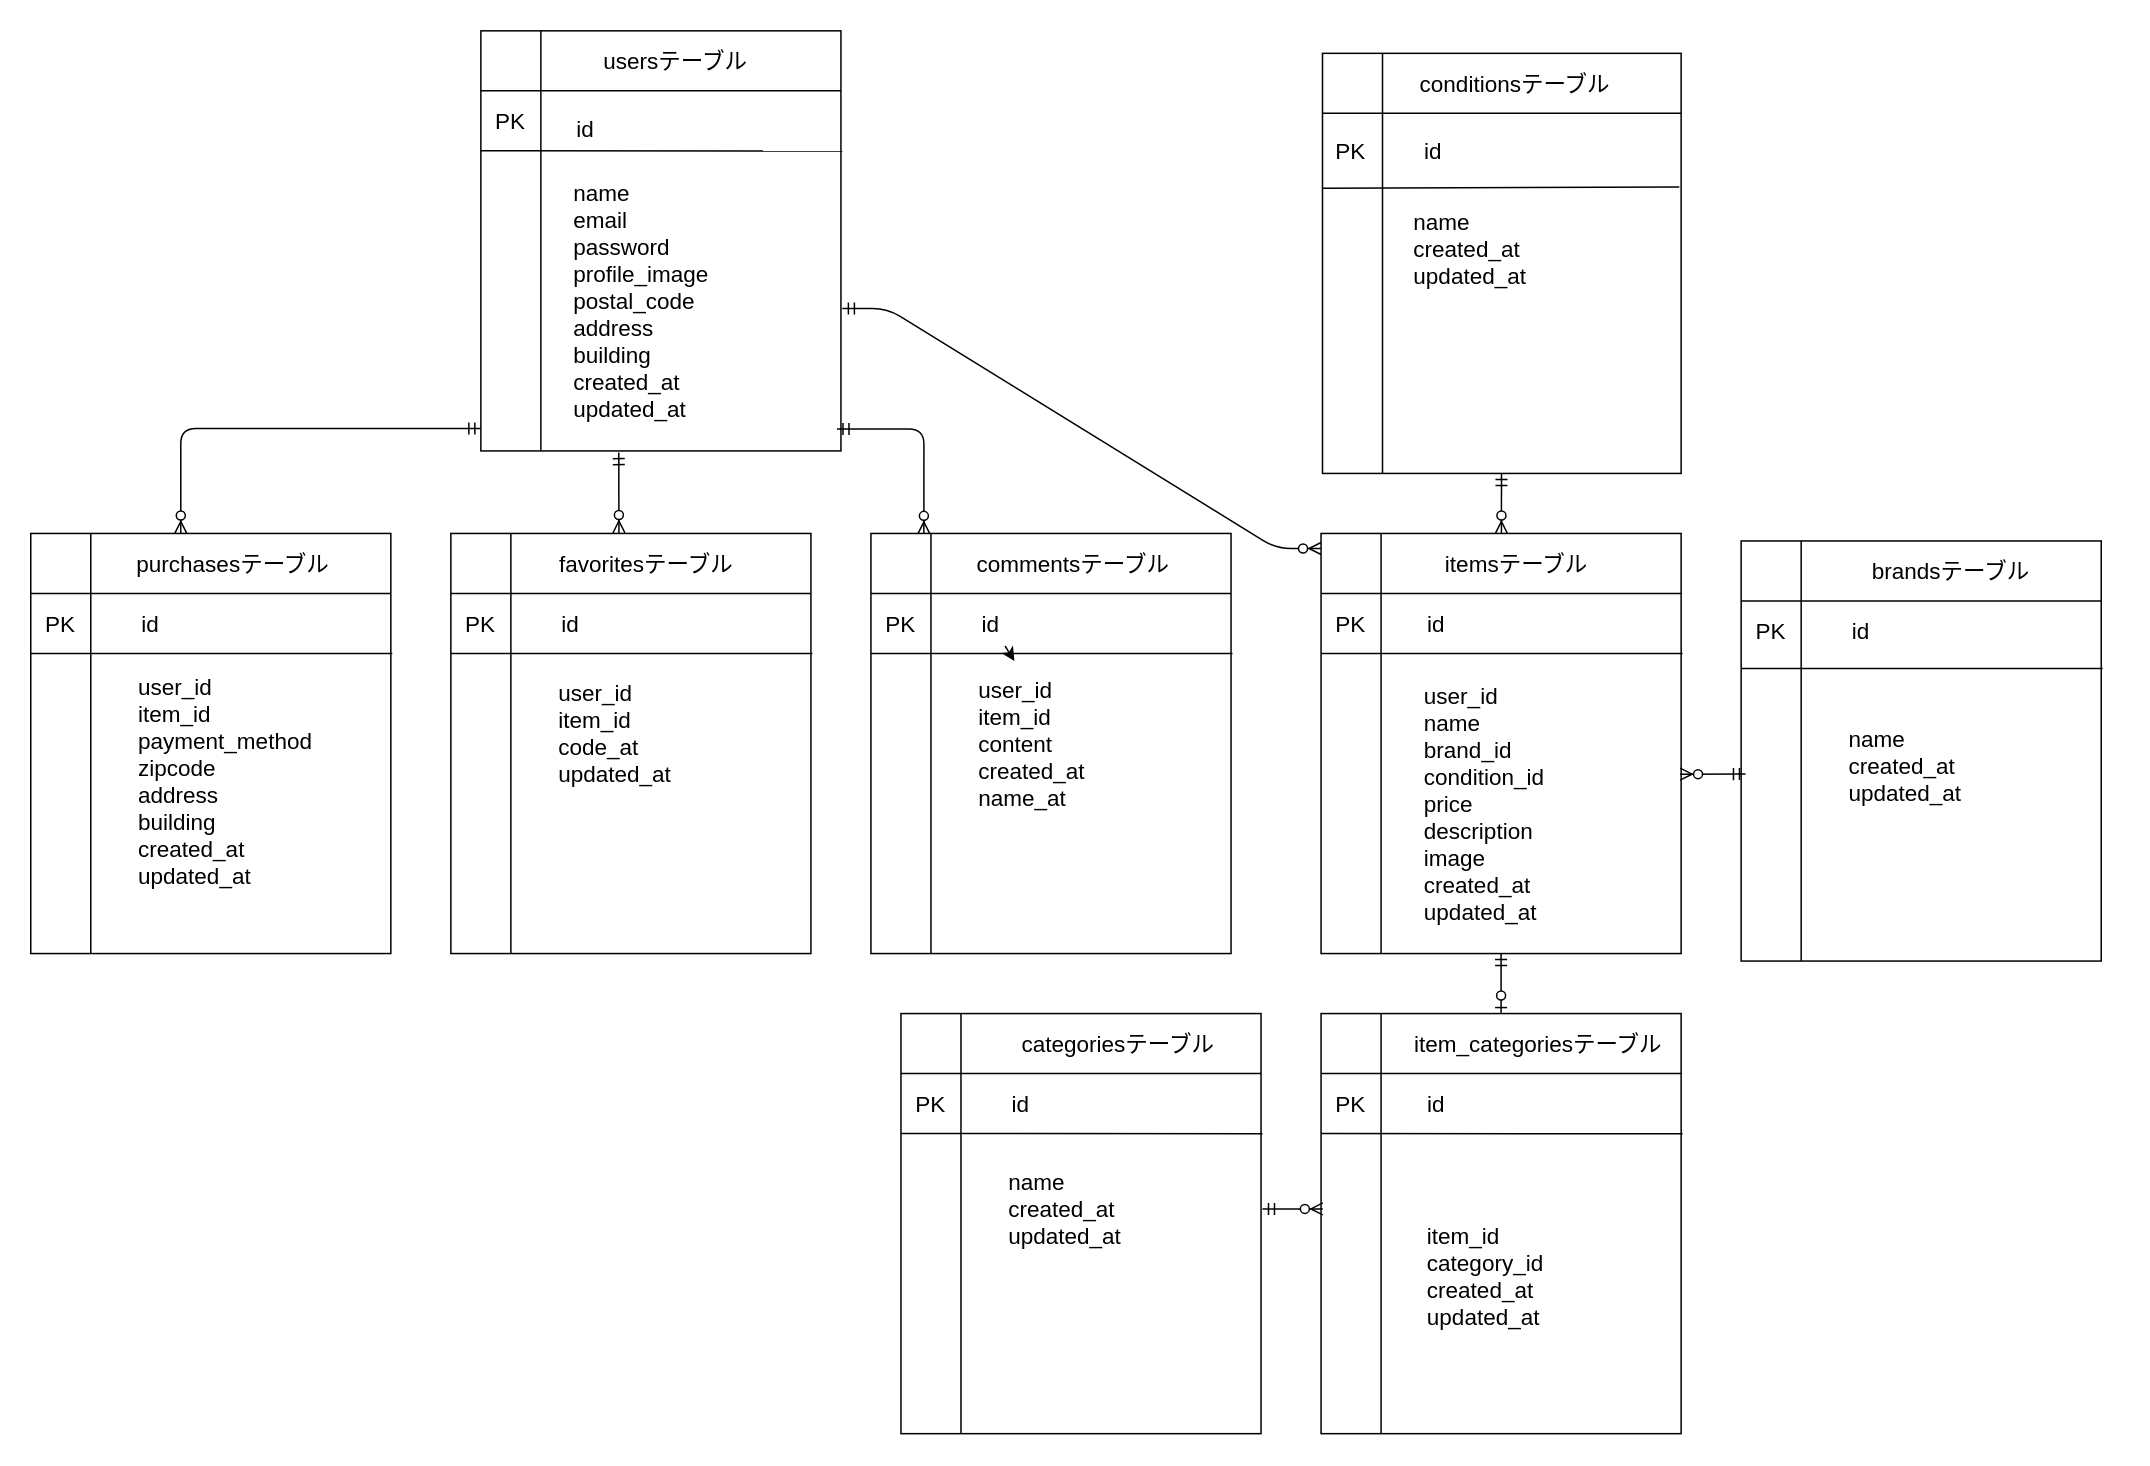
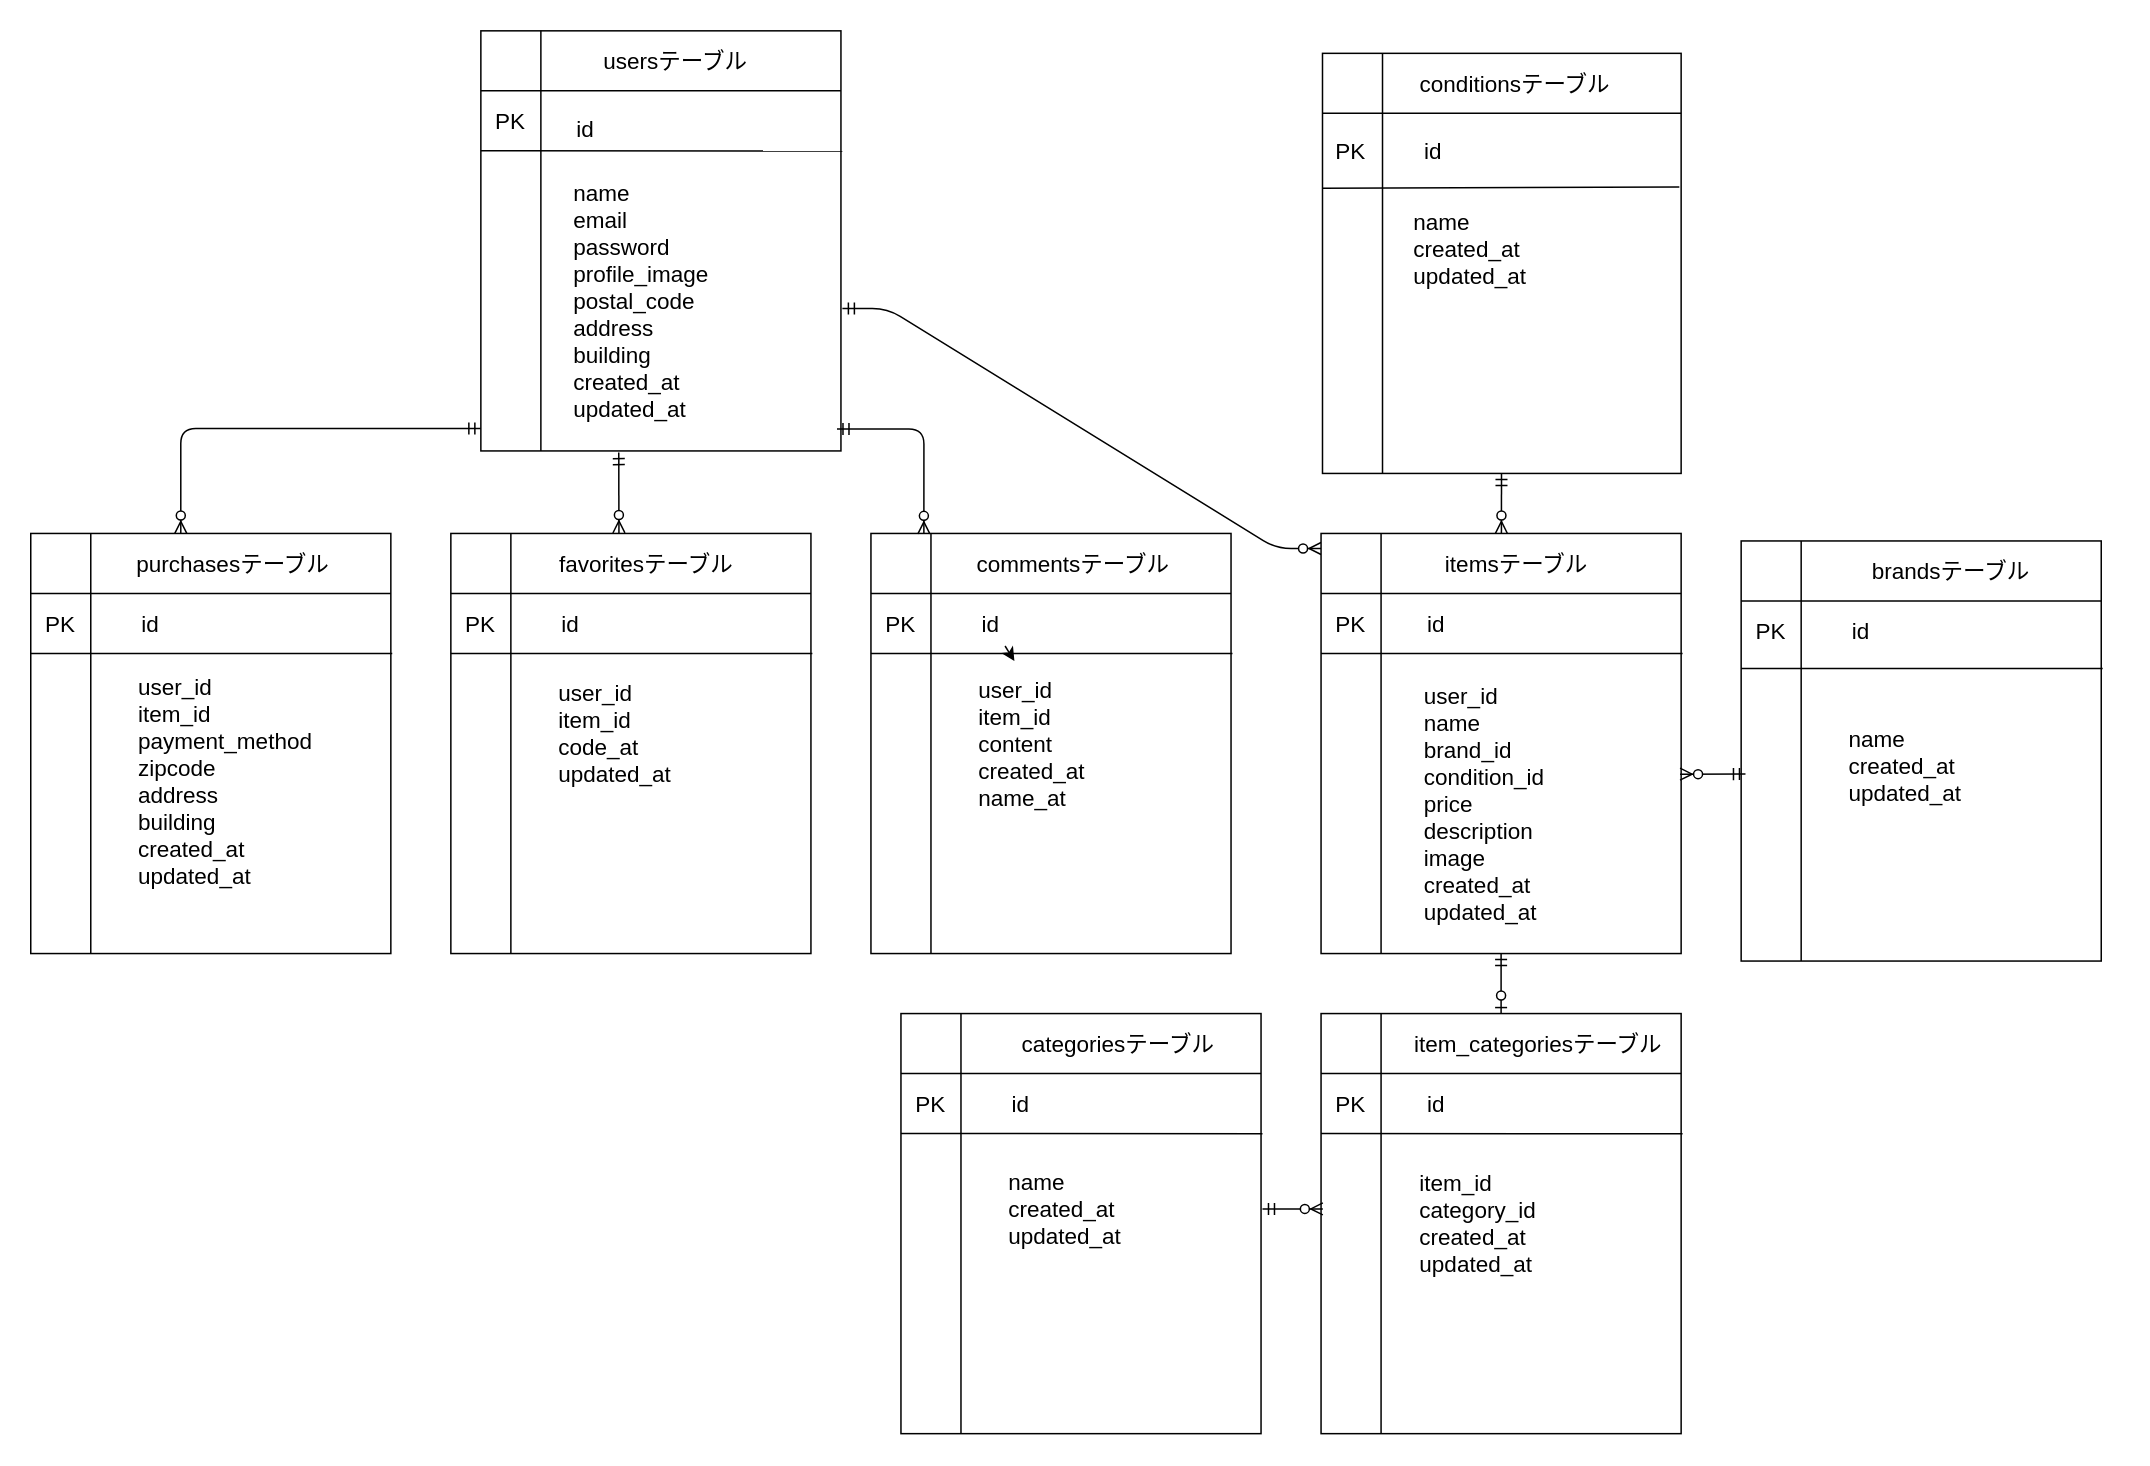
node "item_id category_id created_at updated_at": moved (1509, 1276) -> (1502, 1223)
